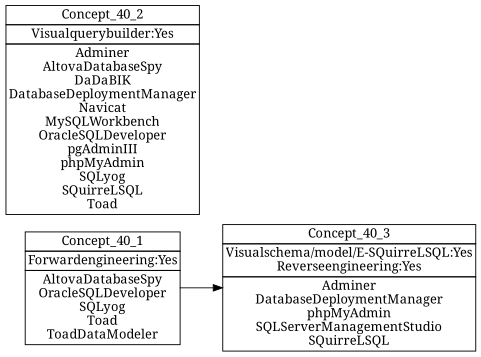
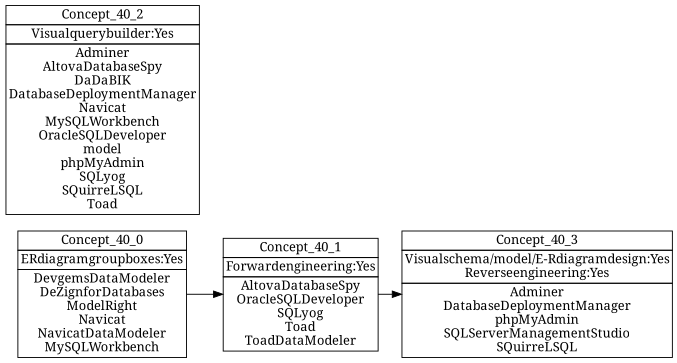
node "Concept_40_2": text "pgAdminIII" -> "model"
node "Concept_40_3": text "Visualschema/model/E-SQuirreLSQL:Yes" -> "Visualschema/model/E-Rdiagramdesign:Yes"
node "Concept_40_0": added
